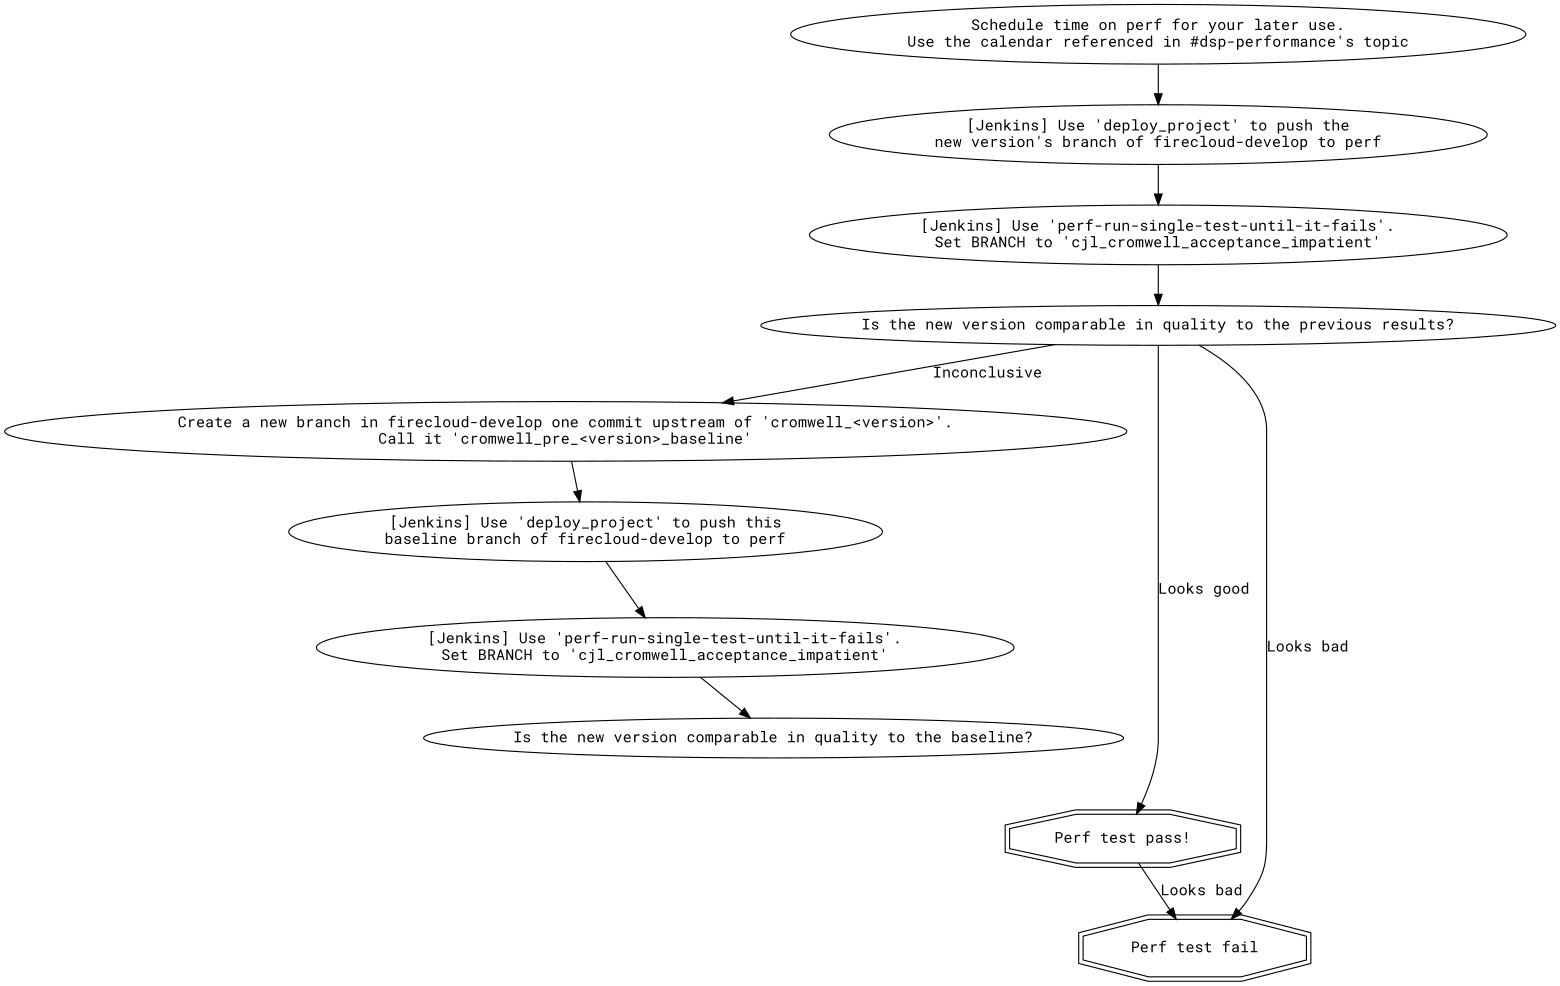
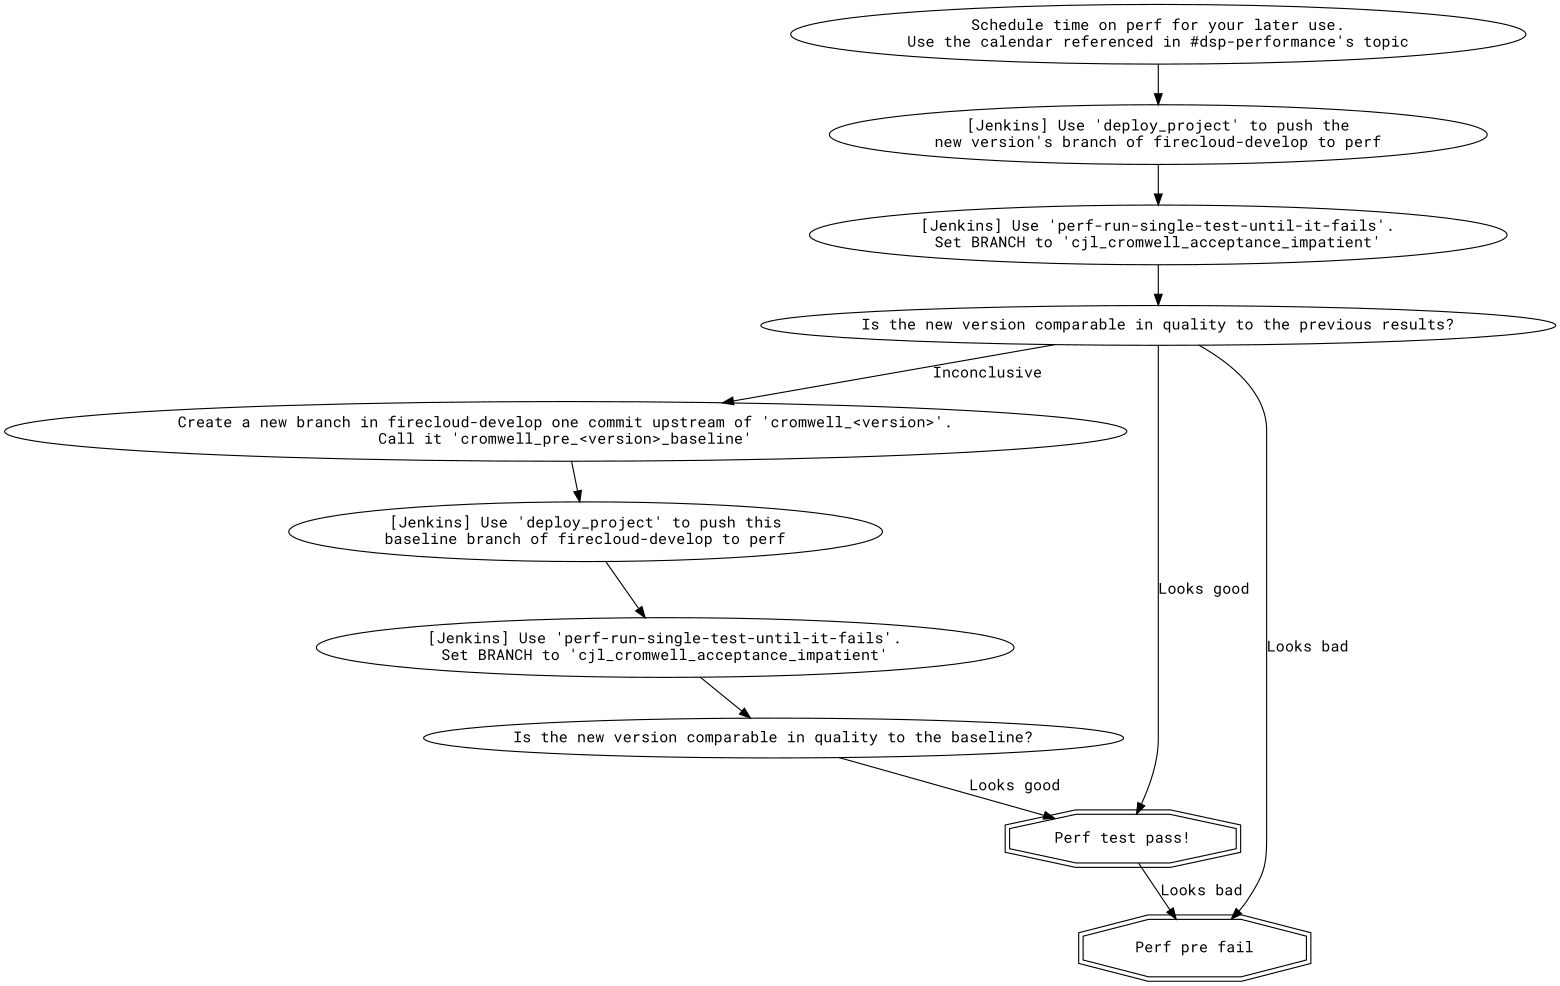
edge "Is the new version comparable in quality to the baseline?" -> "Perf test pass!": added, label "Looks good"
node "Perf test fail": label "Perf test fail" -> "Perf pre fail"
